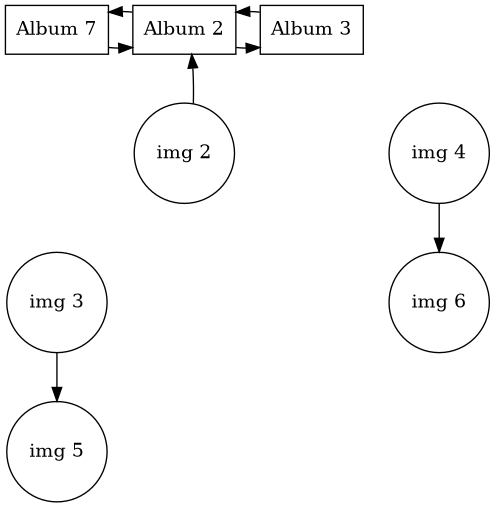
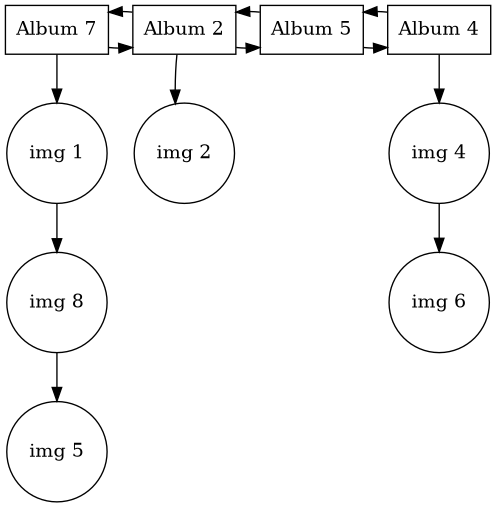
node "Album 3": label "Album 3" -> "Album 5"
node "Album 4": added
edge "img 2" -> "Album 2": reversed
node "img 1": added
node "img 3": label "img 3" -> "img 8"
